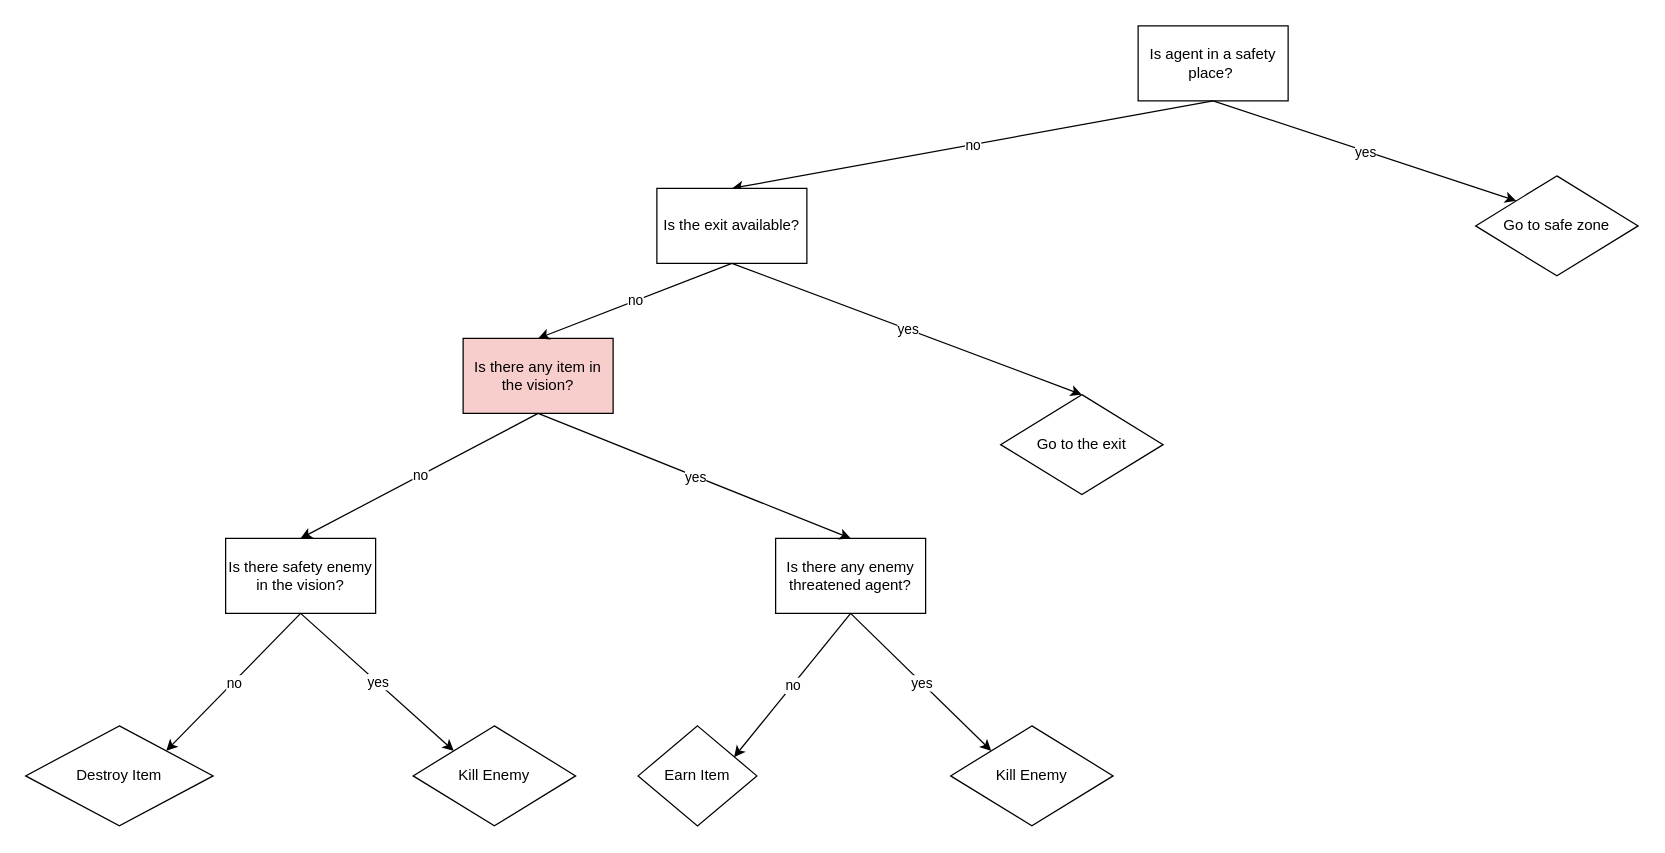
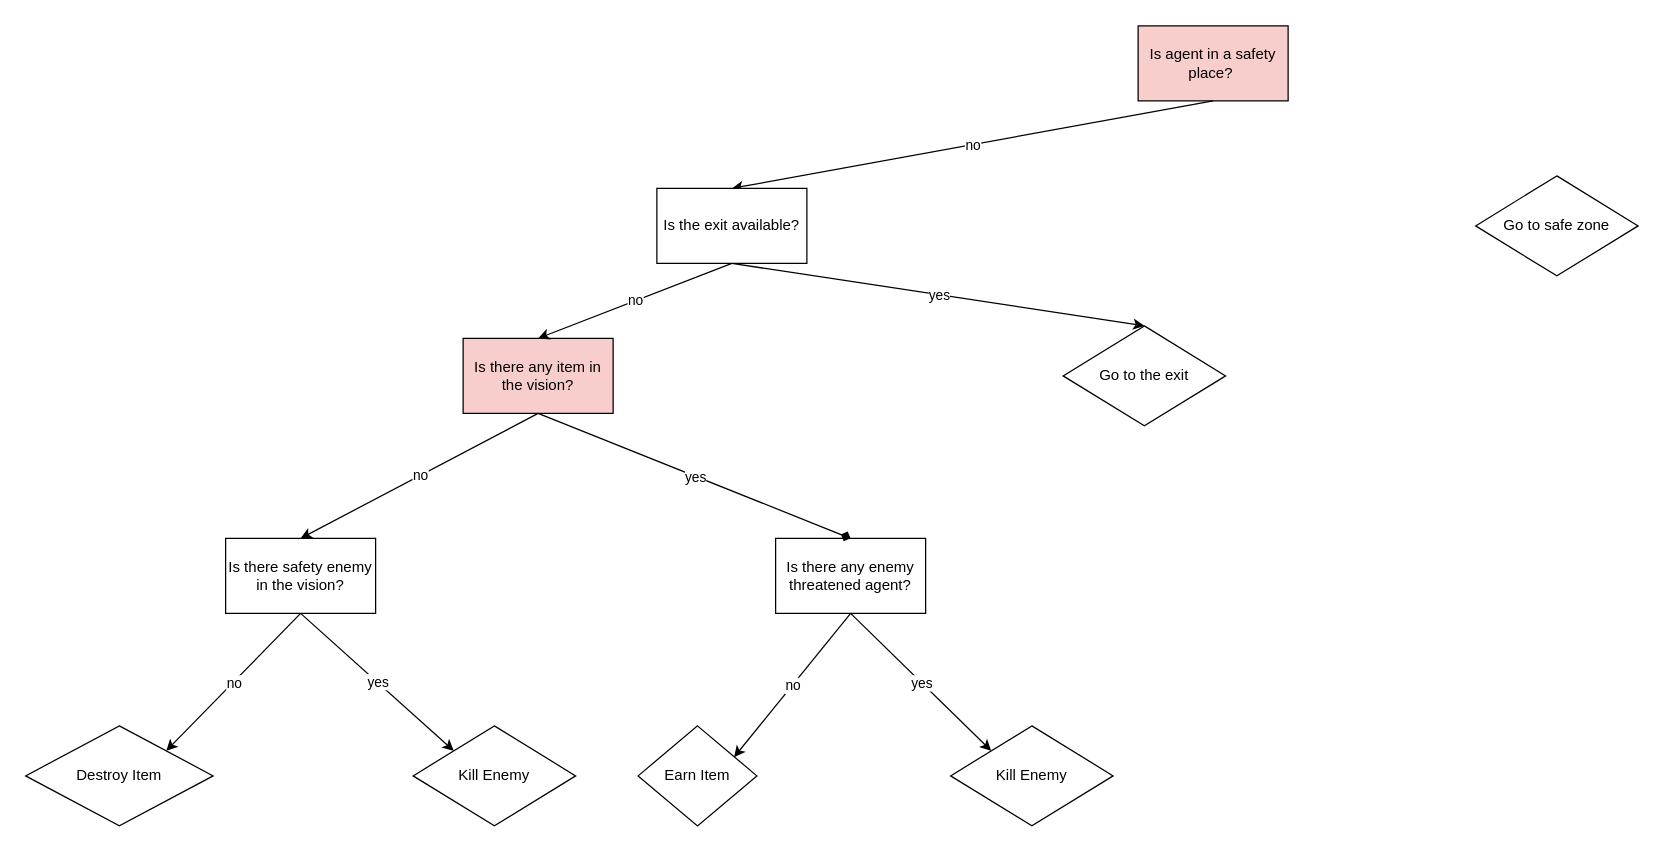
node "Is agent in a safety place?": fillcolor #ffffff -> #f8cecc
edge "Is agent in a safety place?" -> "Go to safe zone": removed, label "yes"
node "Go to the exit": moved (1082, 444) -> (1144, 376)
edge "Is there any item in the vision?" -> "Is there any enemy threatened agent?": arrowhead classic -> diamond
